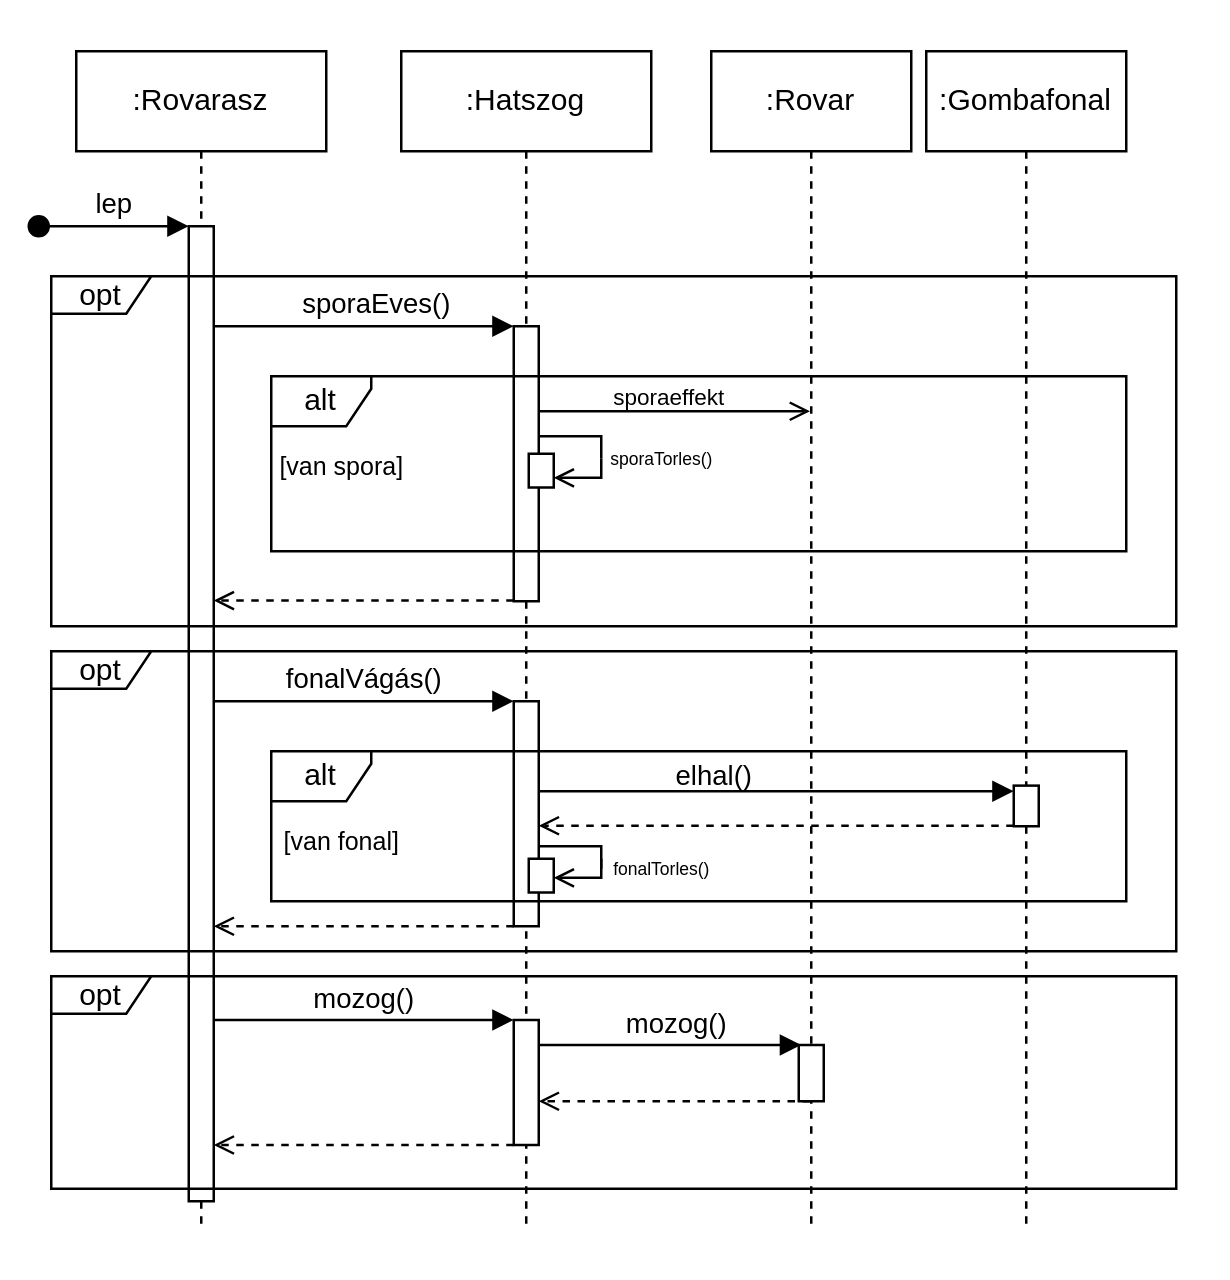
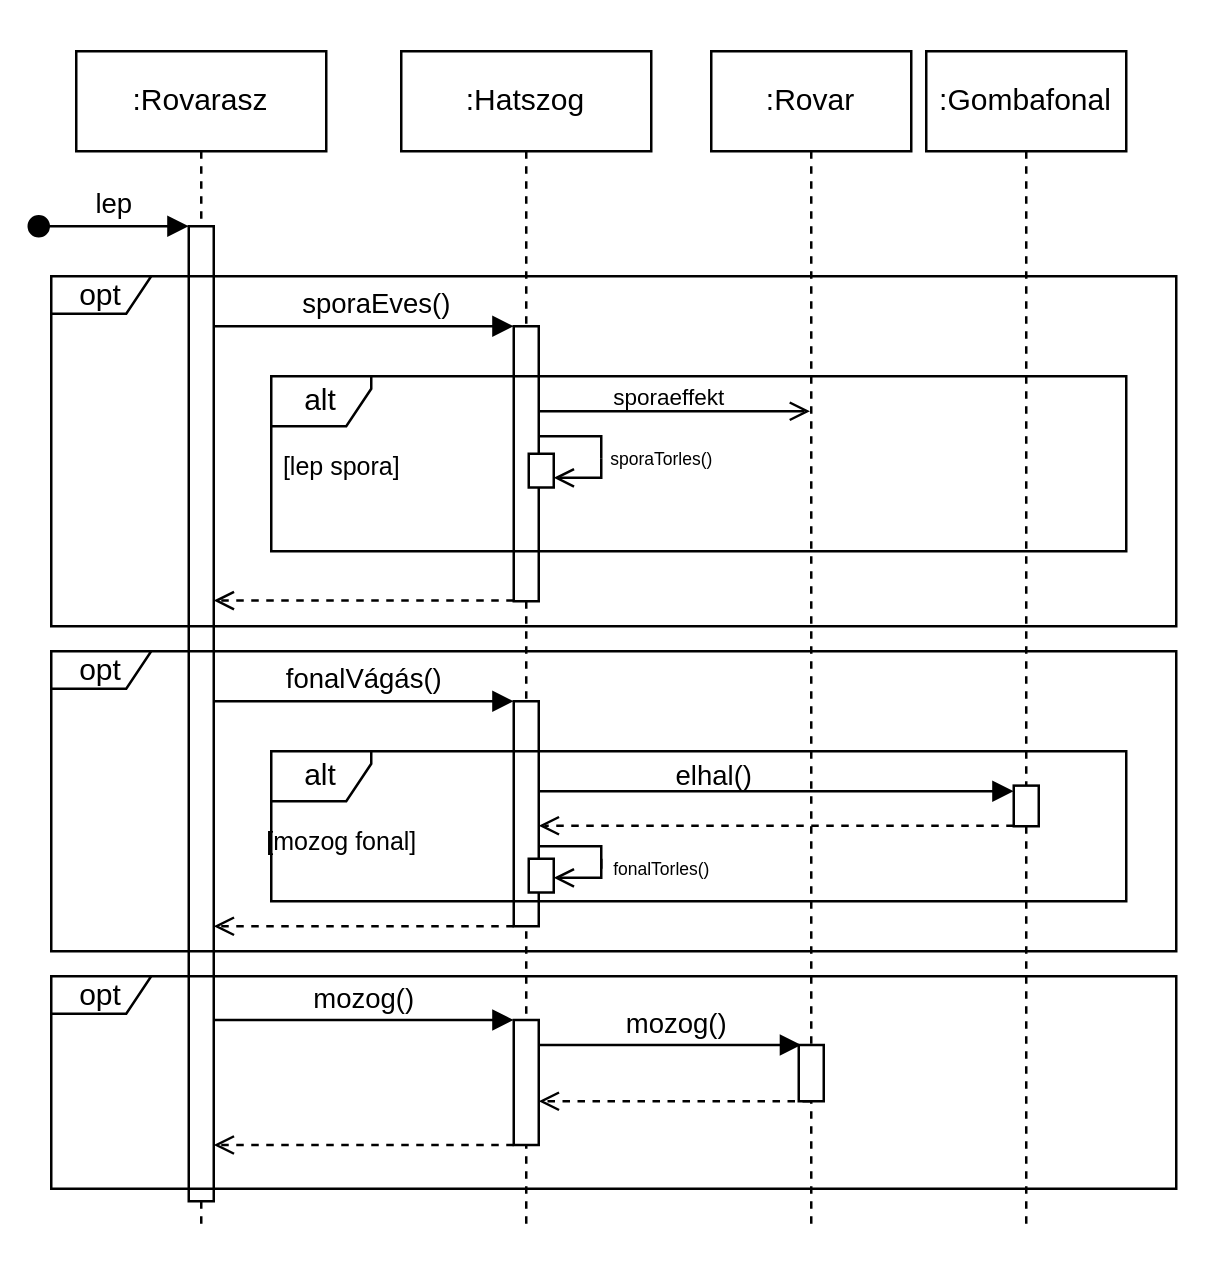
node "[van spora]": label "[van spora]" -> "[lep spora]"
node "[van fonal]": label "[van fonal]" -> "[mozog fonal]"
